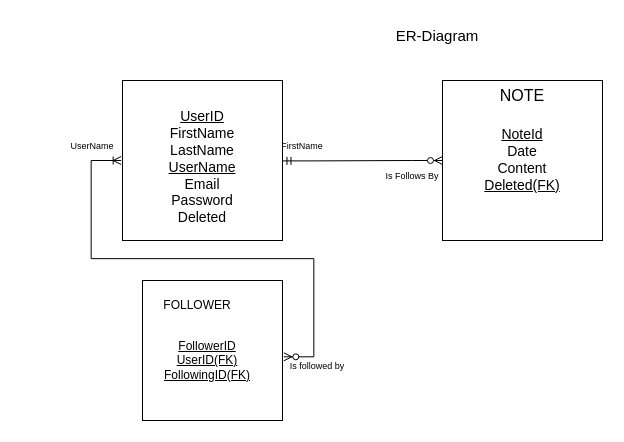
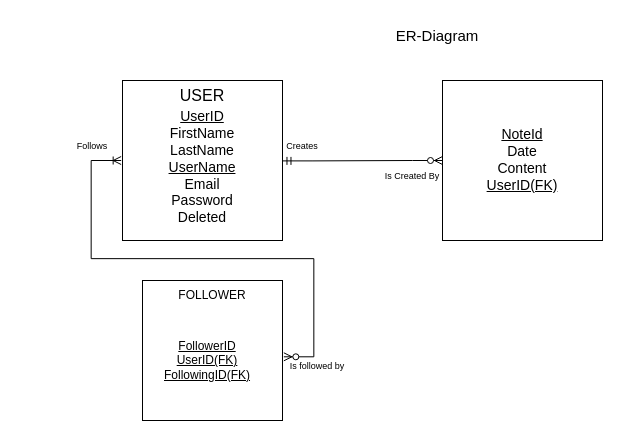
node "USER": added
node "NOTE": removed
node "UserName": label "UserName" -> "Follows"
node "FirstName": label "FirstName" -> "Creates"
node "Is Follows By": label "Is Follows By" -> "Is Created By"
node "NoteId Date Content Deleted(FK)": label "NoteId Date Content Deleted(FK)" -> "NoteId Date Content UserID(FK)"
node "FOLLOWER": moved (198, 306) -> (213, 296)
